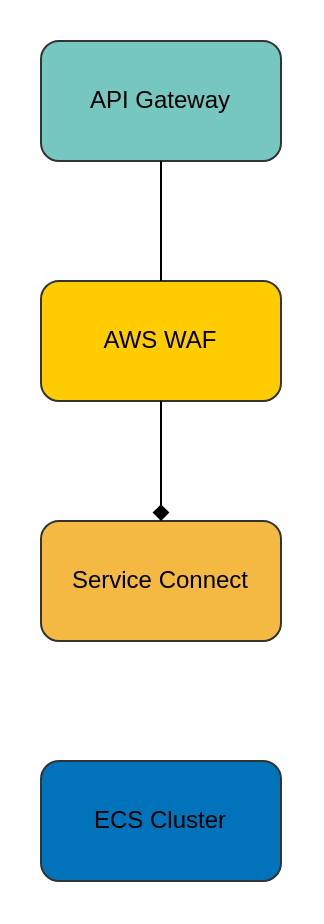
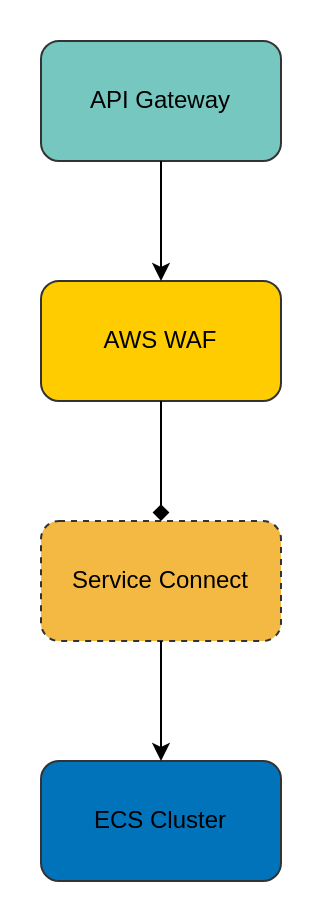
edge "API Gateway" -- "AWS WAF": arrowhead none -> classic
node "Service Connect": style solid -> dashed
edge "Service Connect" -> "ECS Cluster": added
